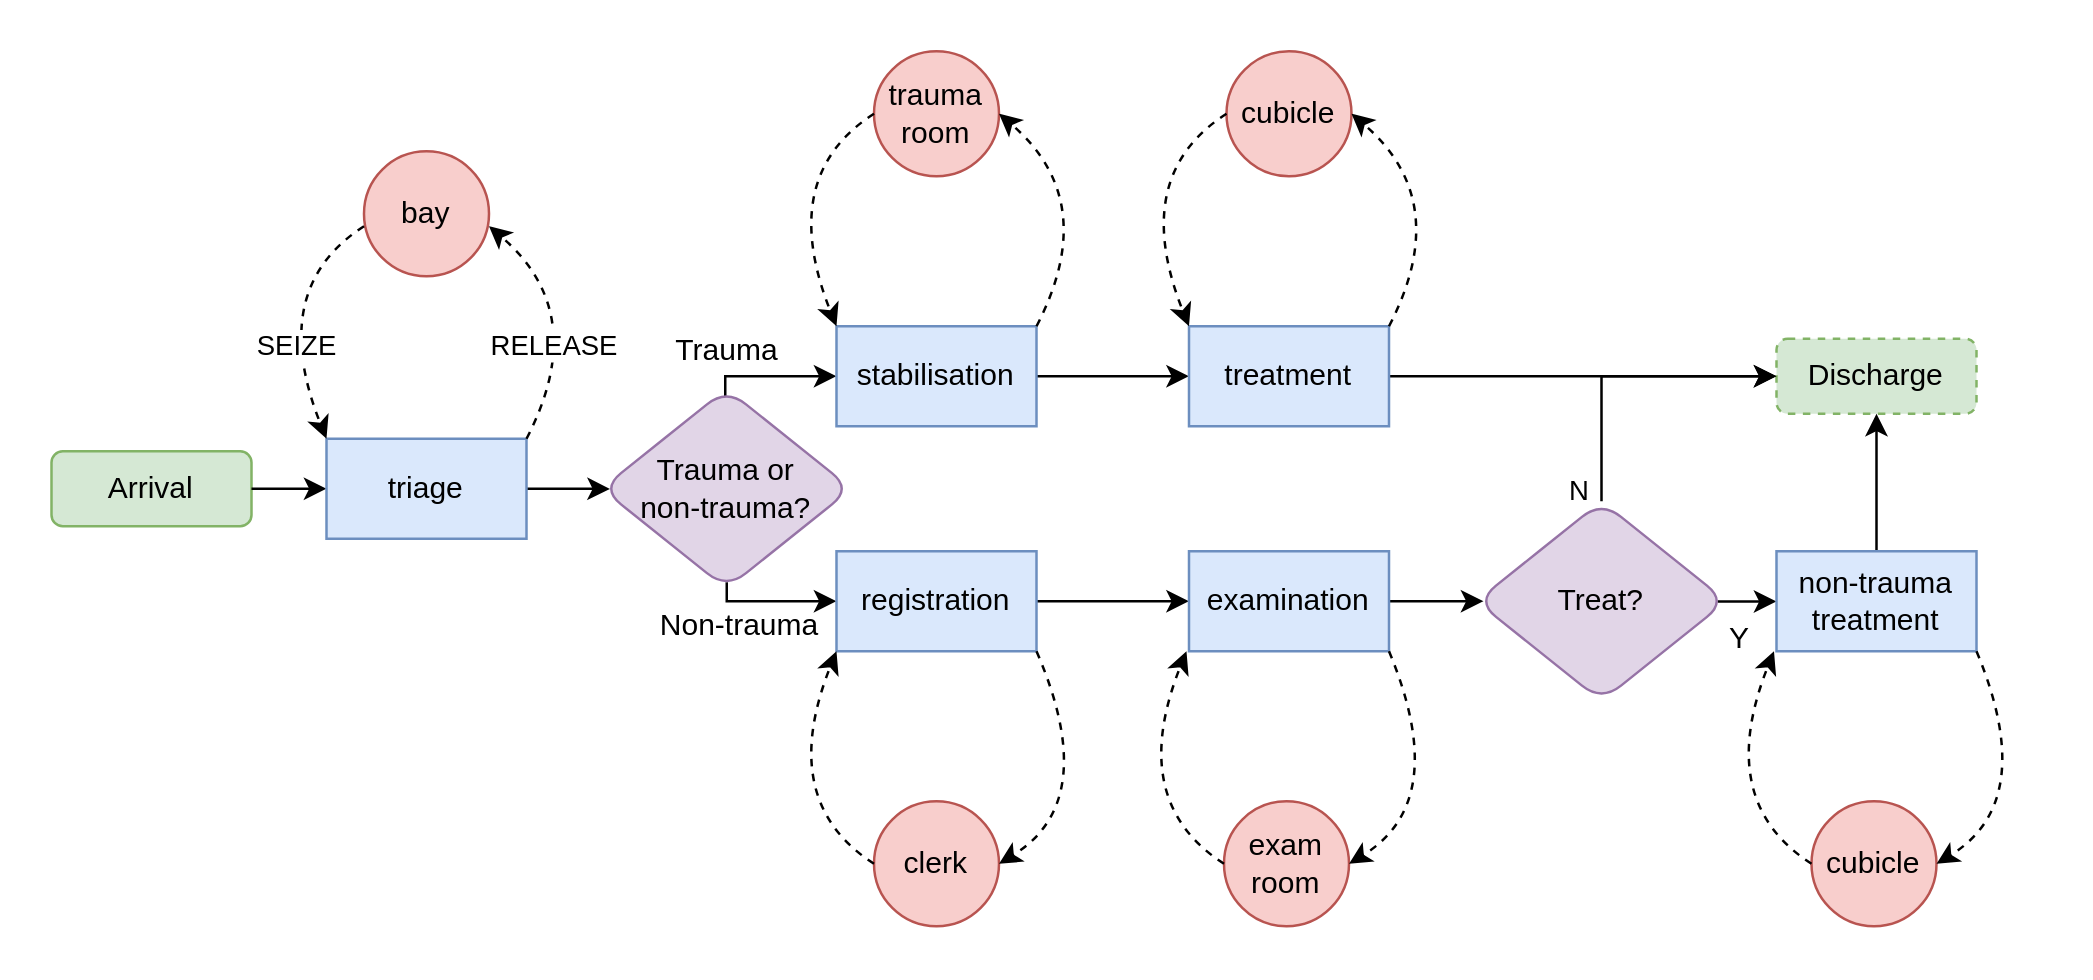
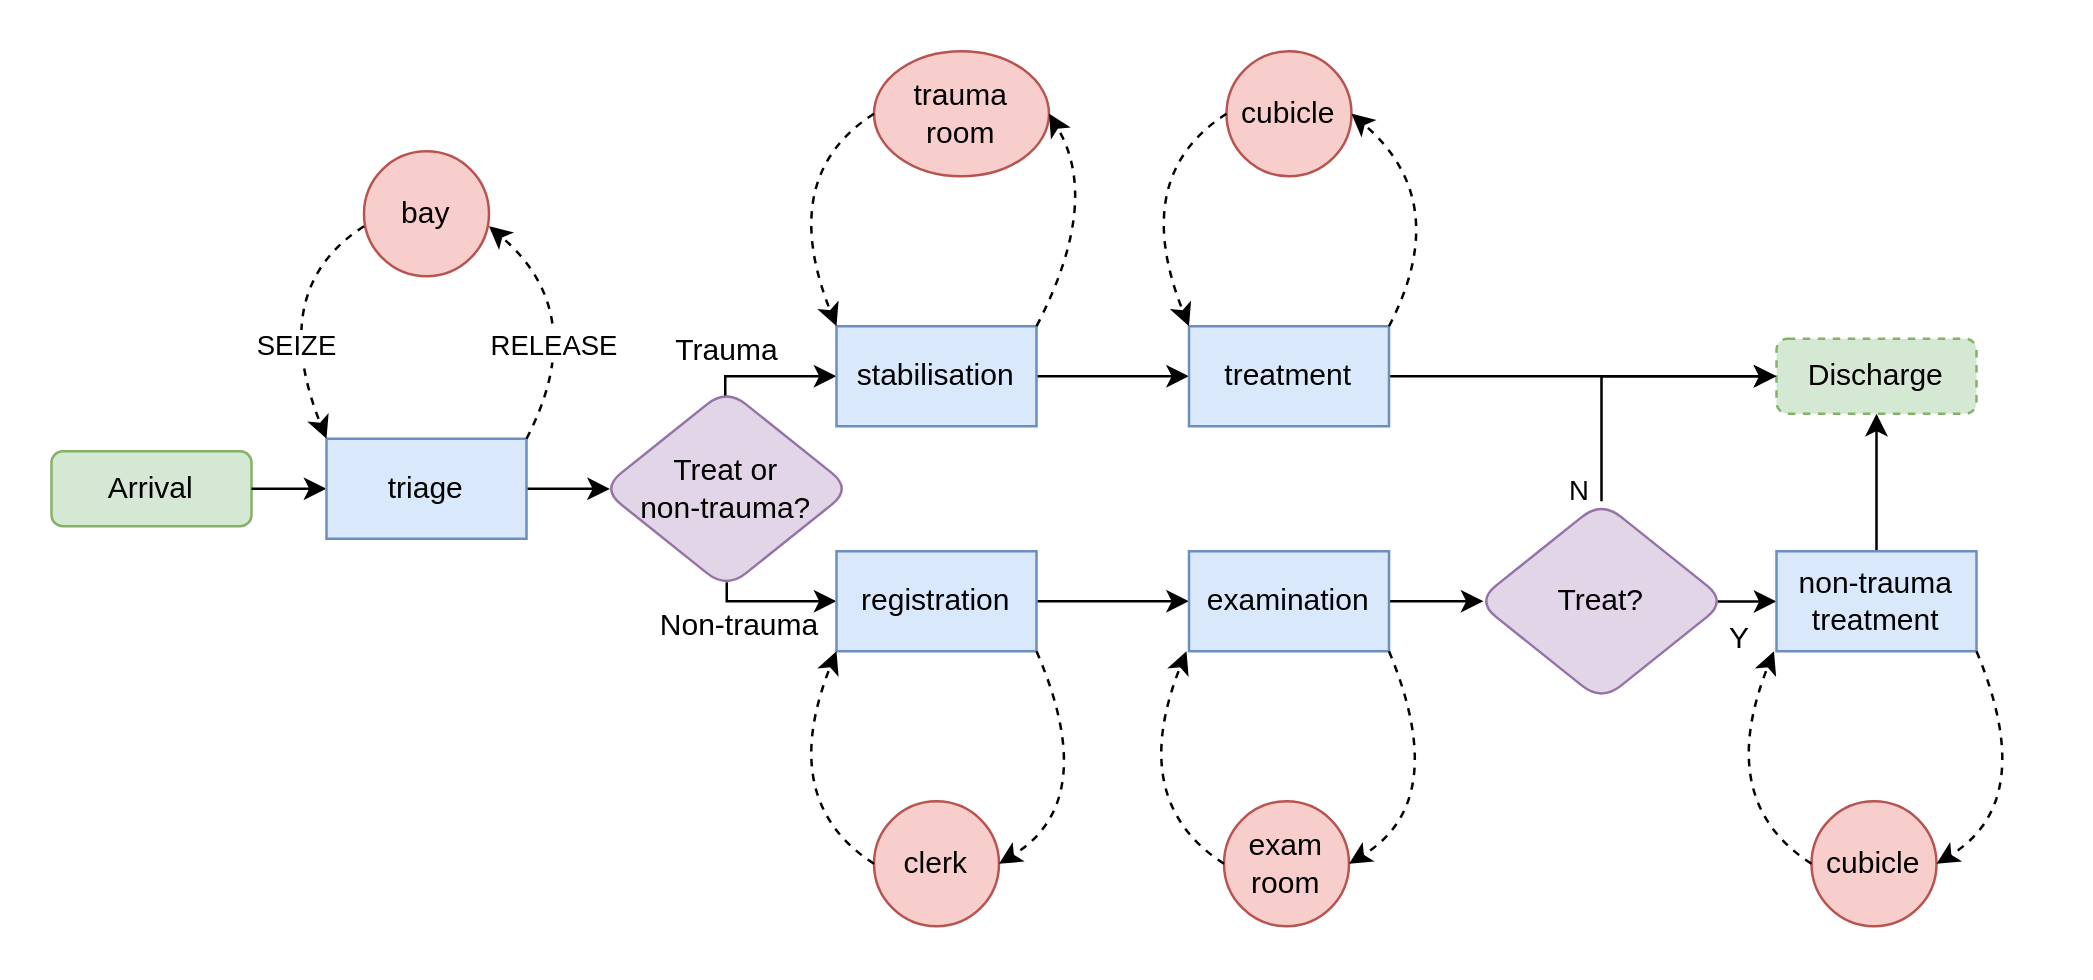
node "trauma room": size 125x125 -> 175x125
node "Trauma or non-trauma?": label "Trauma or non-trauma?" -> "Treat or non-trauma?"
